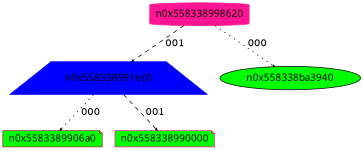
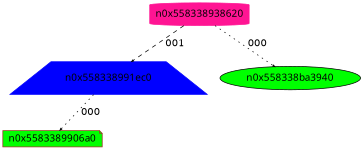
node "n0x558338998620": label "n0x558338998620" -> "n0x558338938620"
node "n0x558338990000": removed
